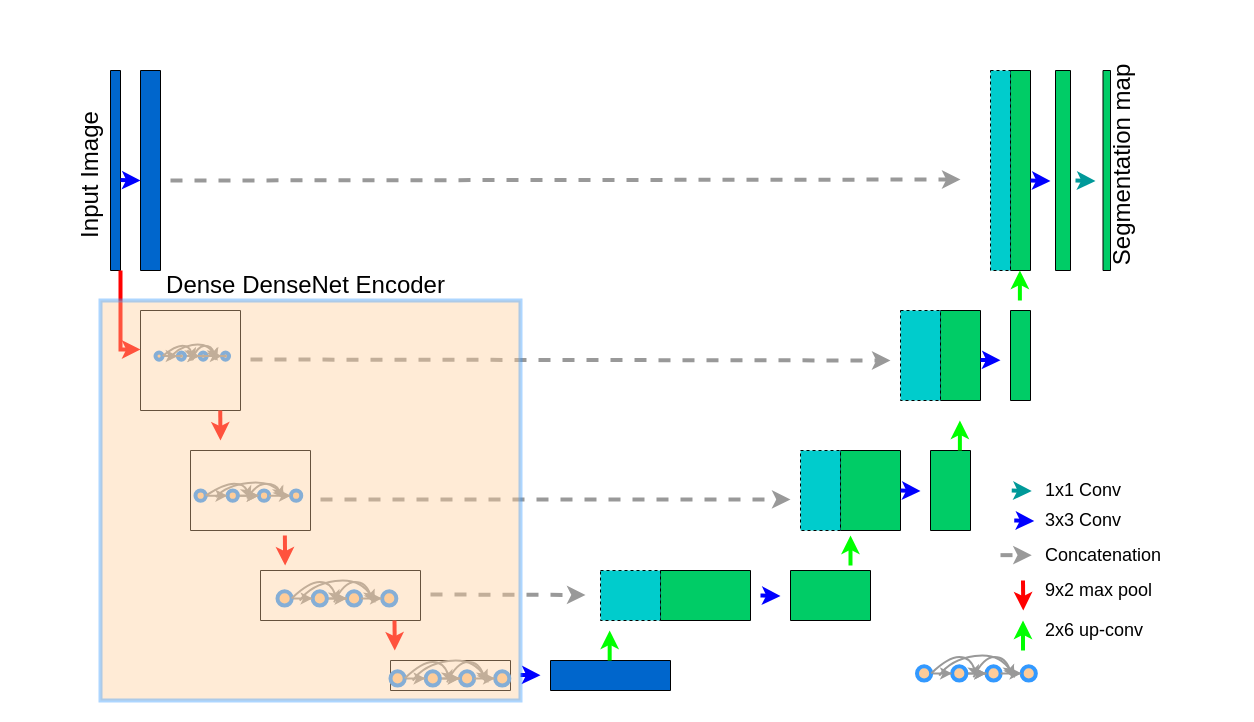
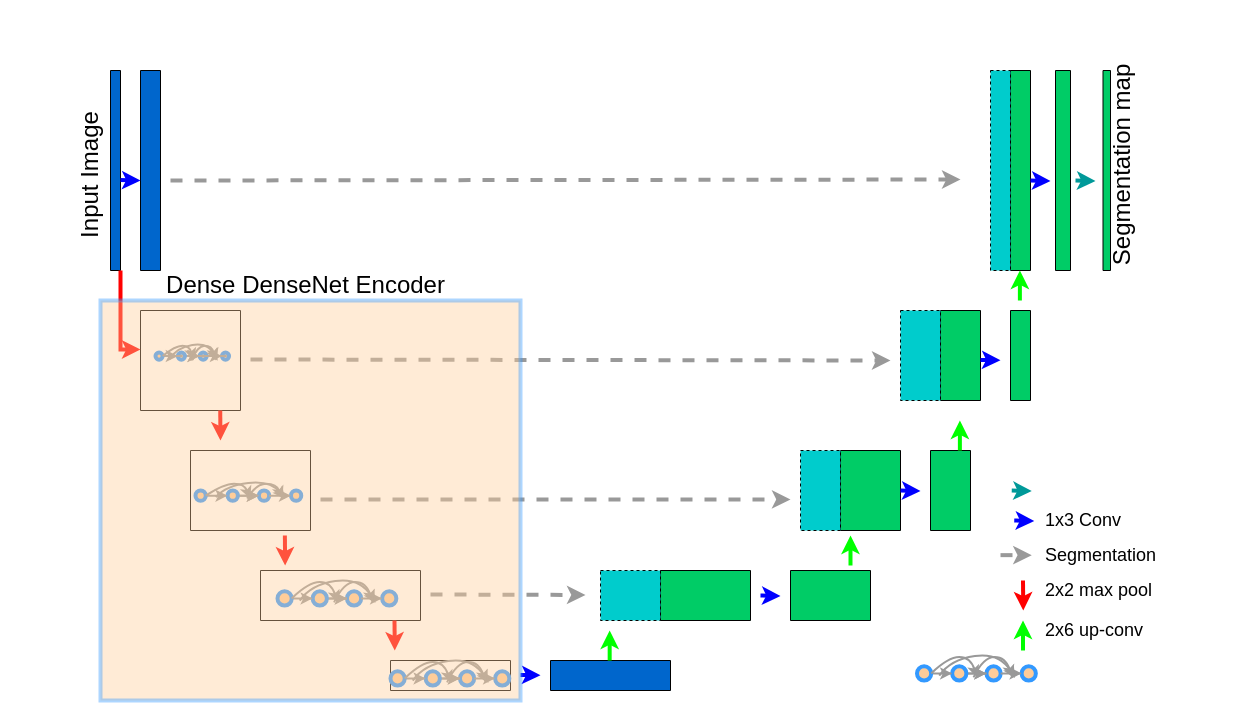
node "1x1 Conv": removed
node "3x3 Conv": label "3x3 Conv" -> "1x3 Conv"
node "Concatenation": label "Concatenation" -> "Segmentation"
node "9x2 max pool": label "9x2 max pool" -> "2x2 max pool"
